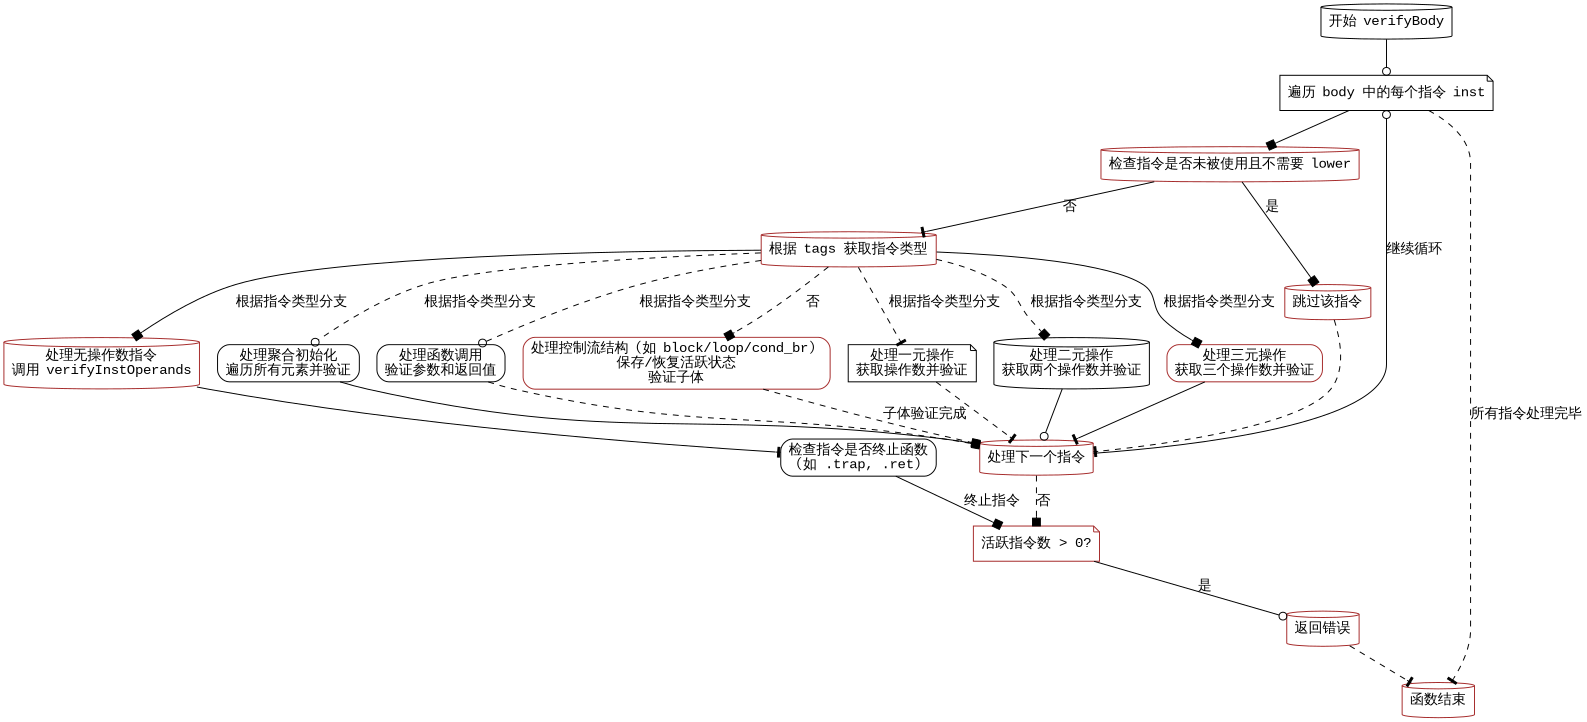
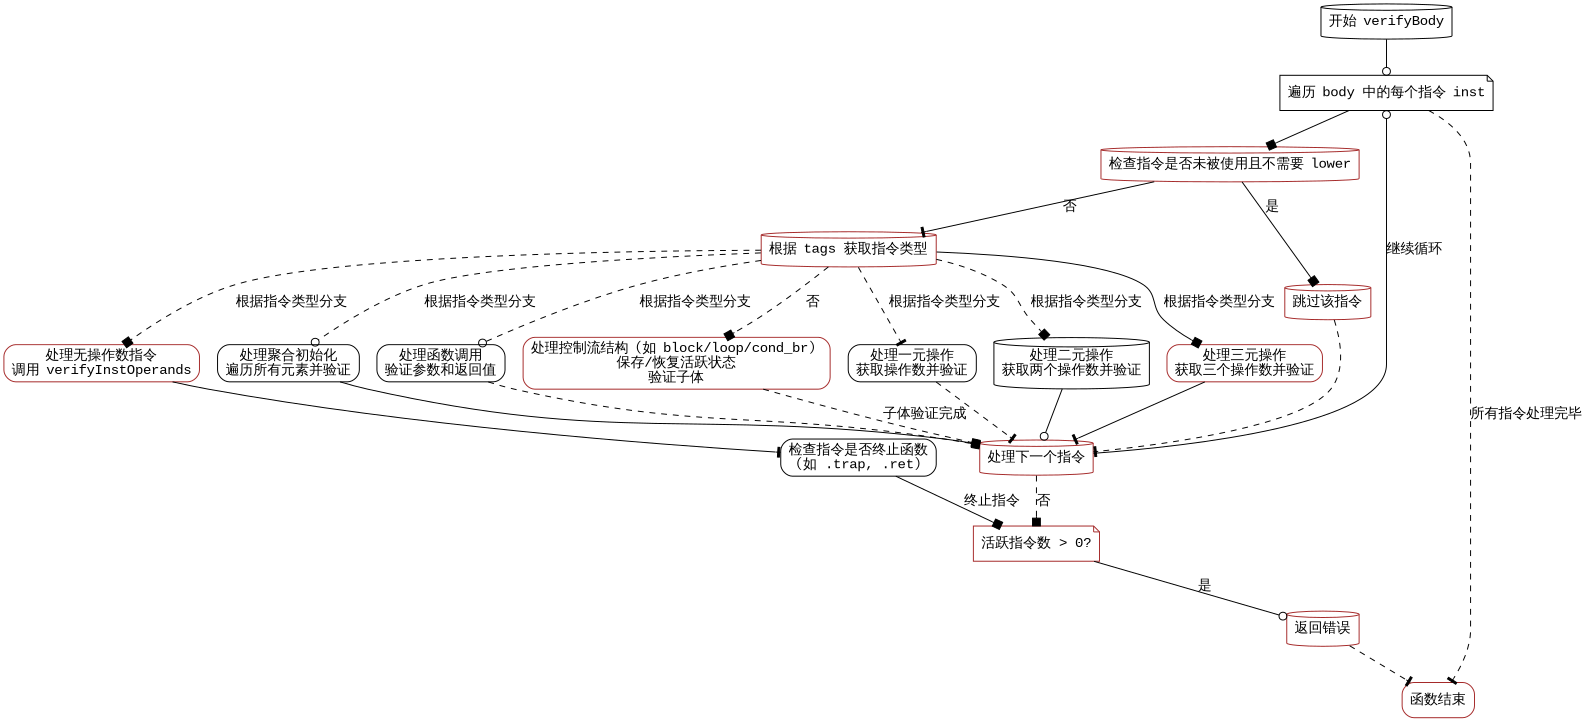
edge "根据 tags 获取指令类型" -> "处理无操作数指令 调用 verifyInstOperands": style solid -> dashed
node "处理无操作数指令 调用 verifyInstOperands": shape cylinder -> box
node "处理一元操作 获取操作数并验证": shape note -> box
node "函数结束": shape cylinder -> box
